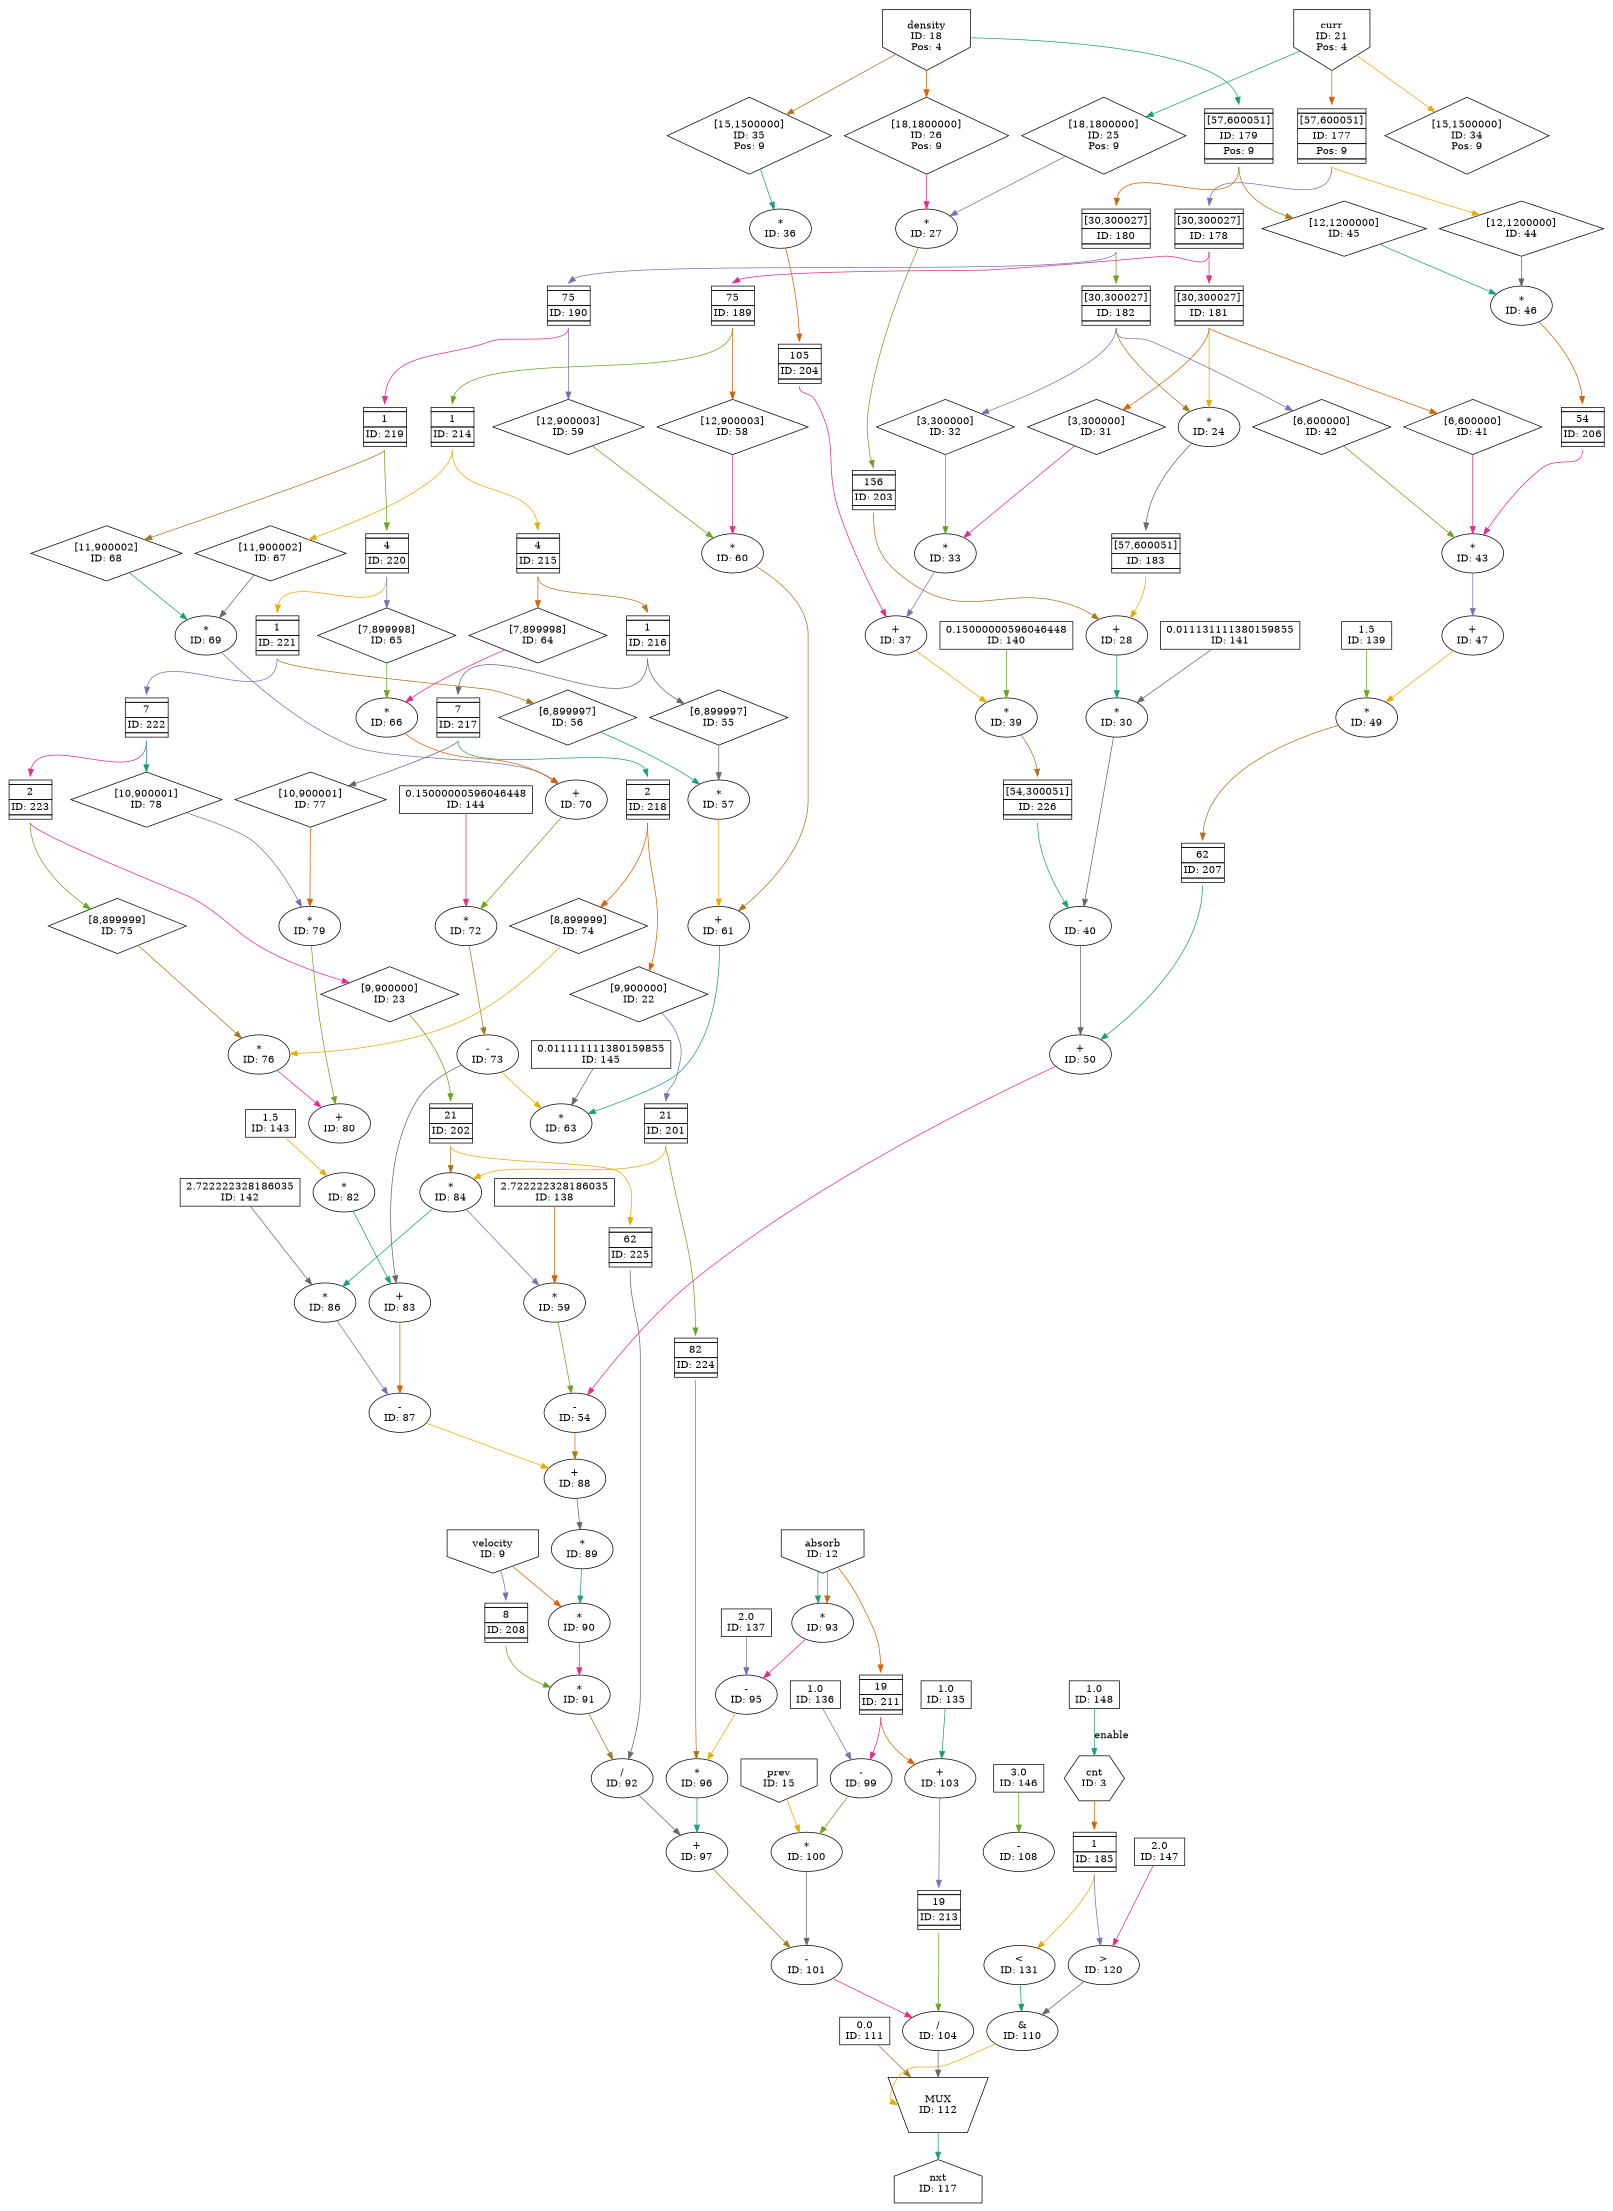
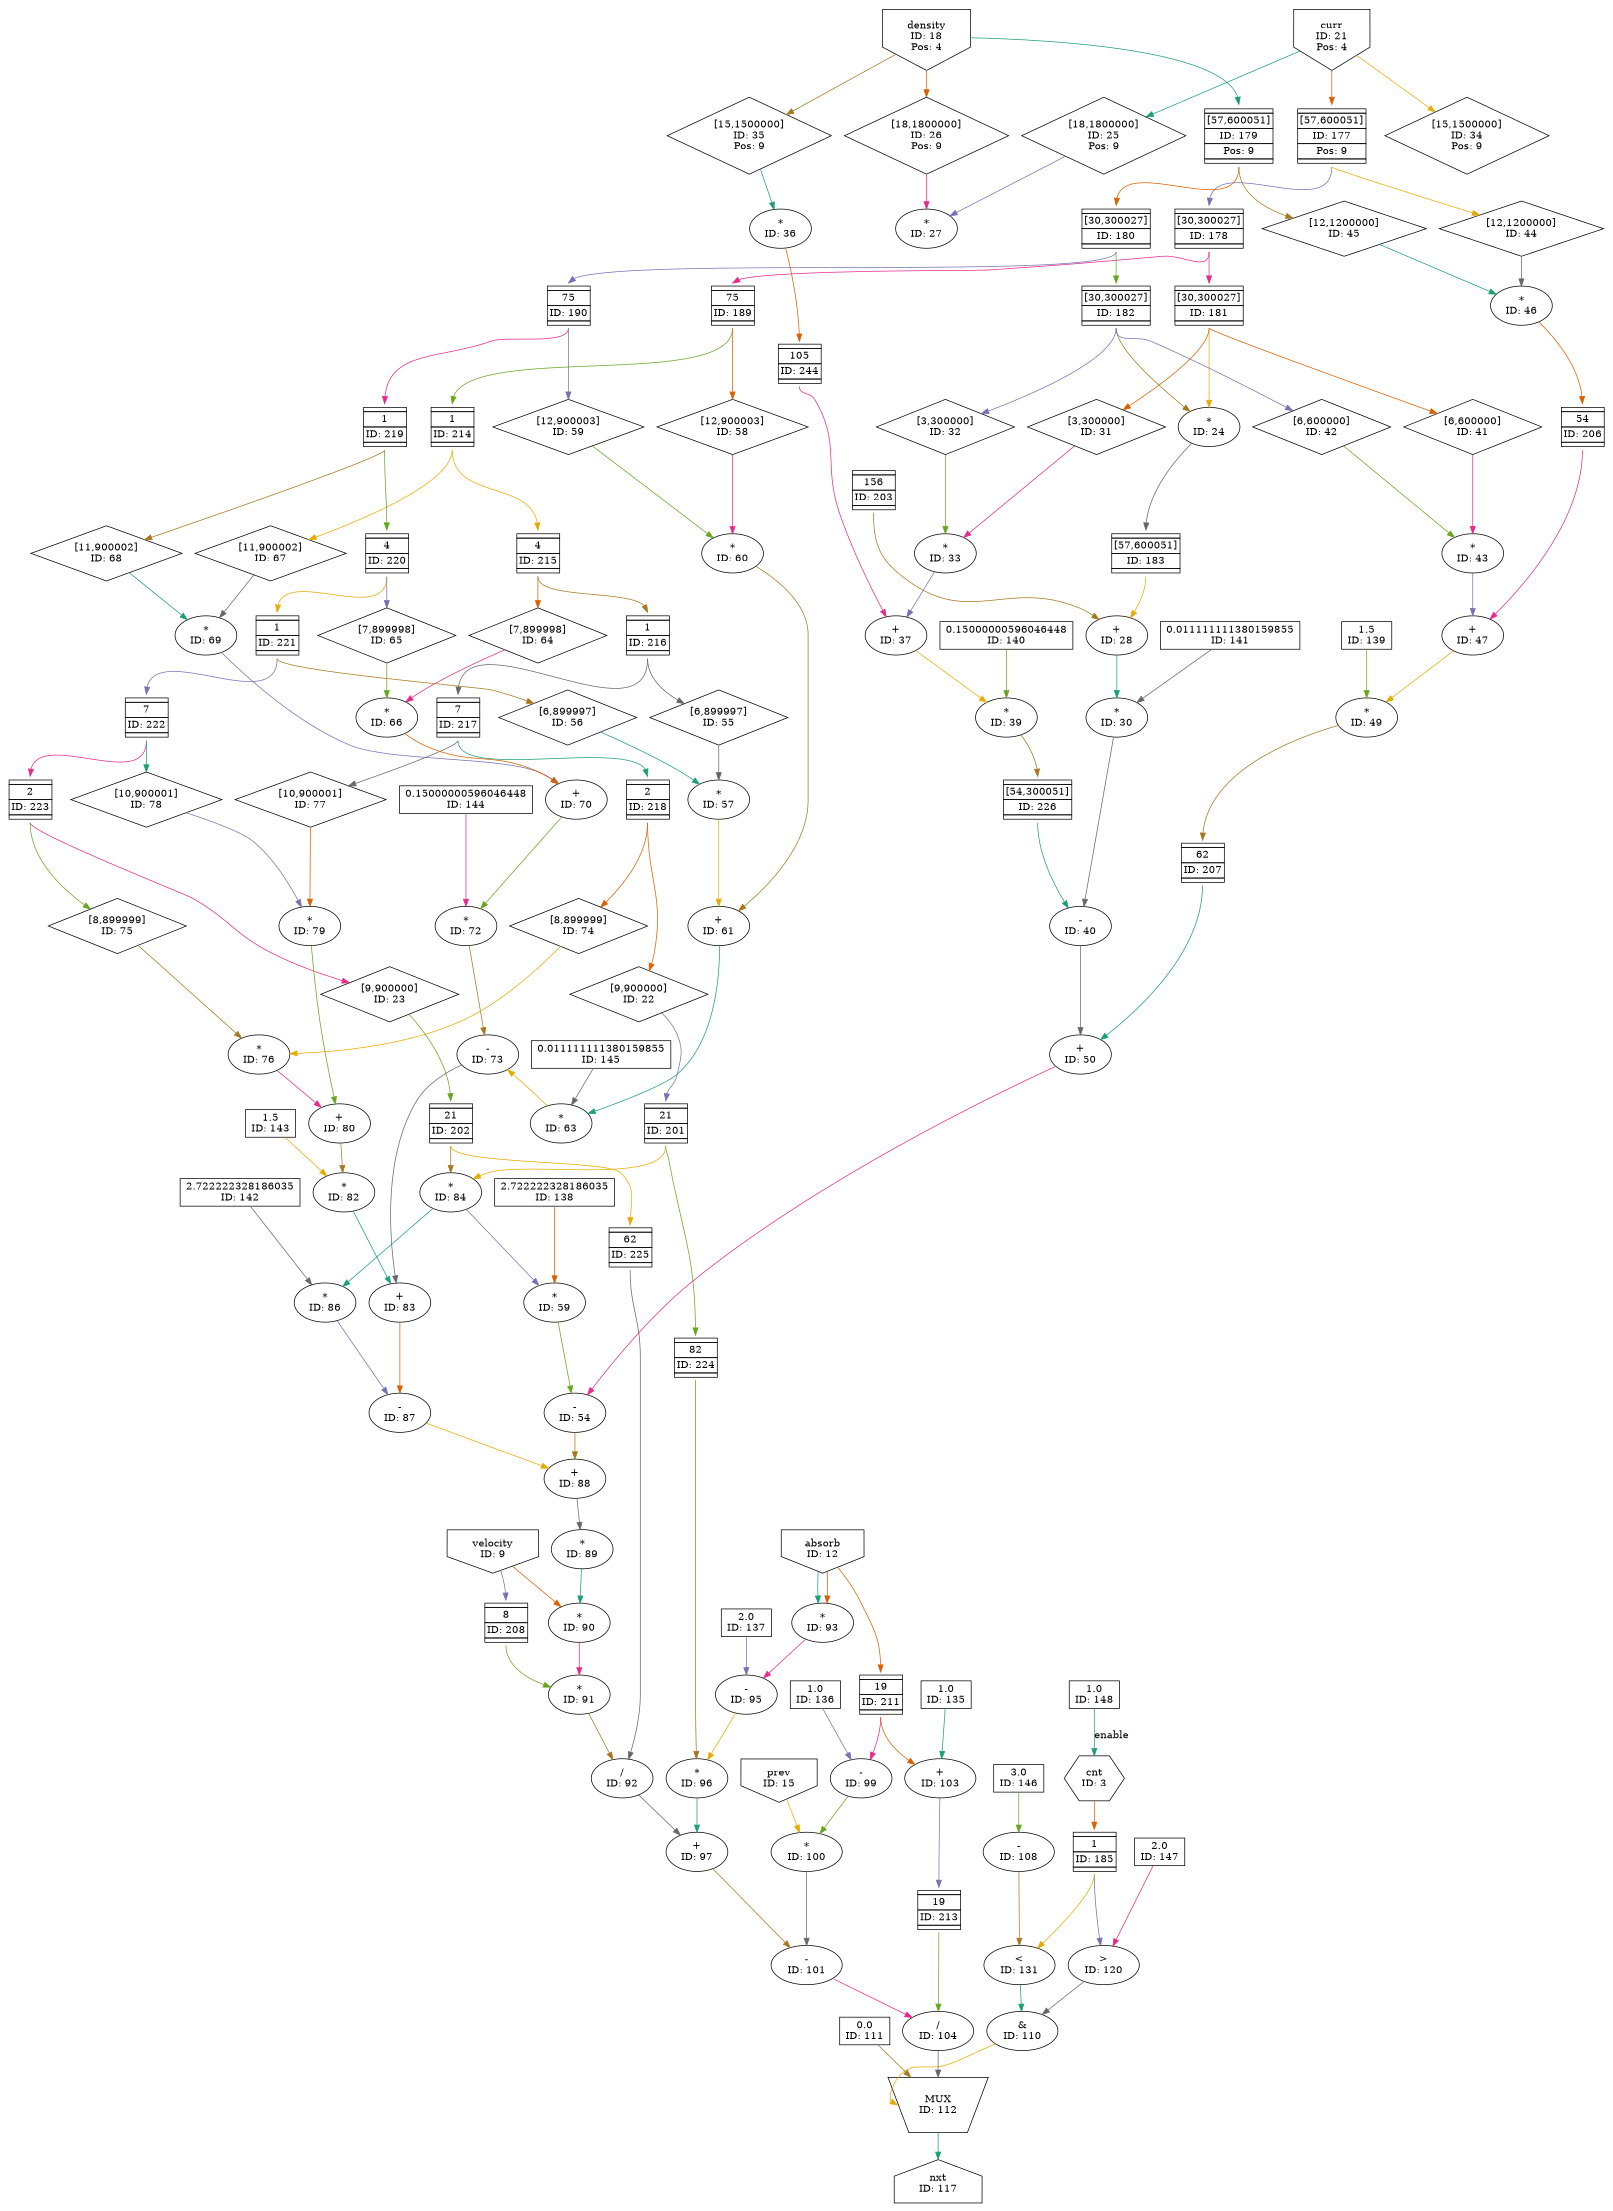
edge "* ID: 27" -> "156": removed
node "105": text "ID: 204" -> "ID: 244"
edge "54" -> "* ID: 43": now "54" -> "+ ID: 47"
node "0.011131111380159855 ID: 141": label "0.011131111380159855 ID: 141" -> "0.011111111380159855 ID: 141"
edge "- ID: 73" -> "* ID: 63": reversed
edge "+ ID: 80" -> "* ID: 82": added
edge "- ID: 108" -> "< ID: 131": added
